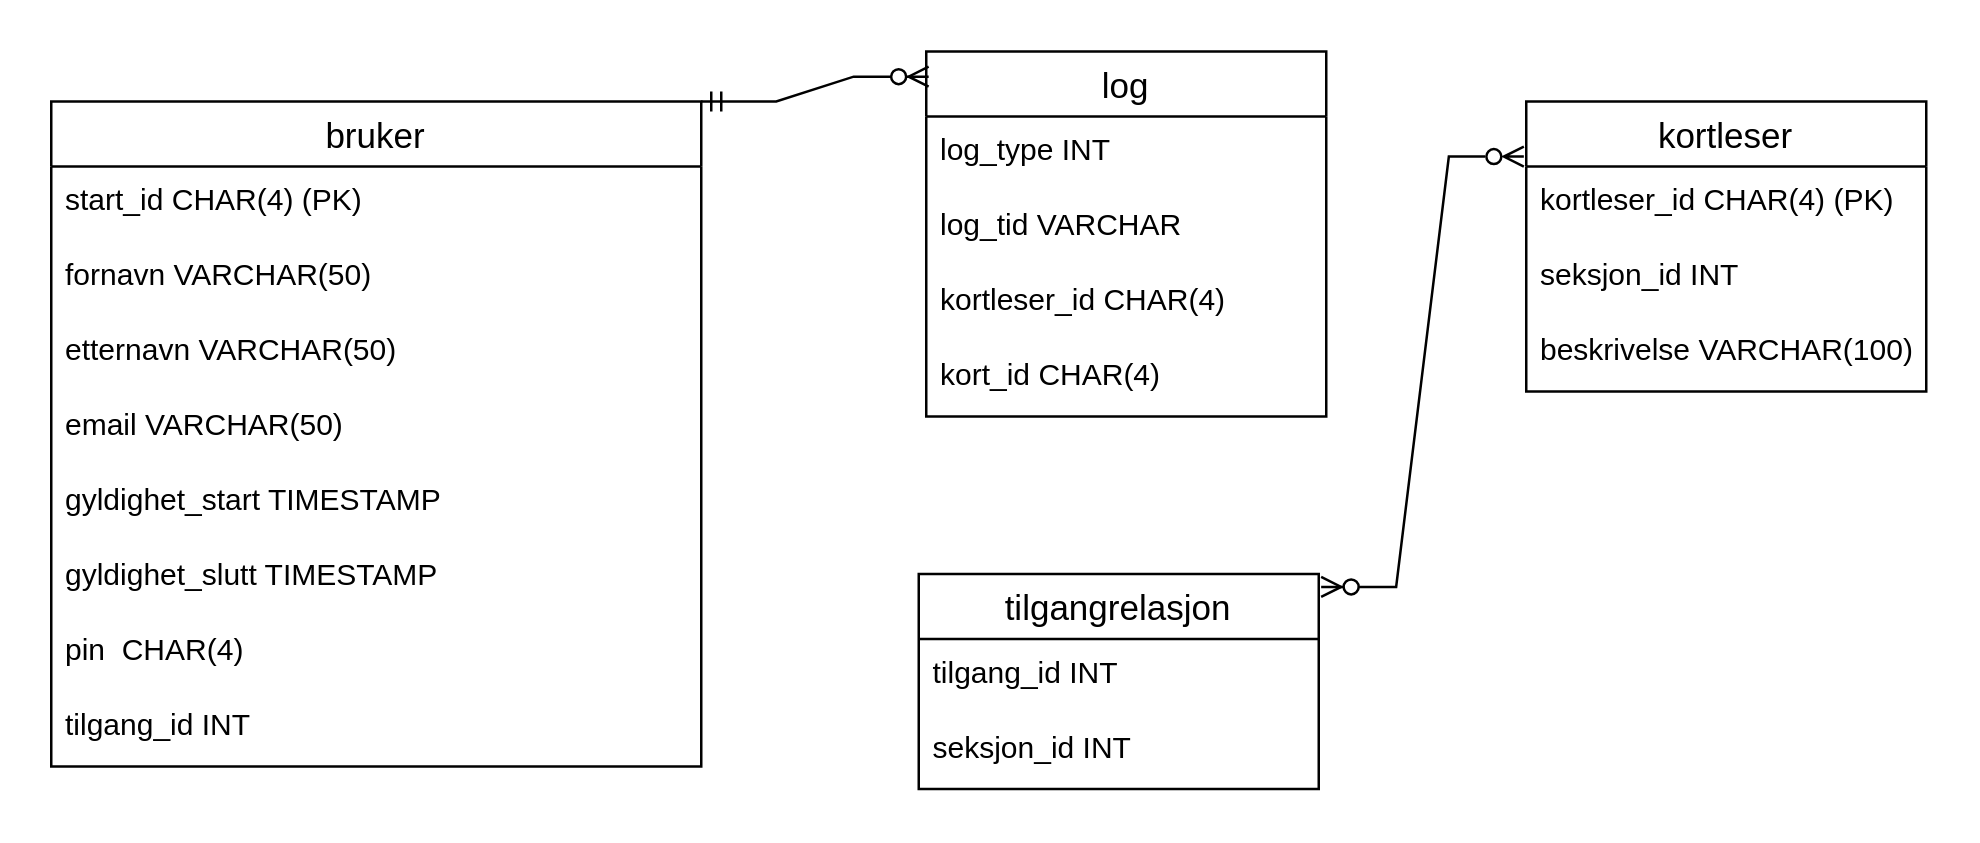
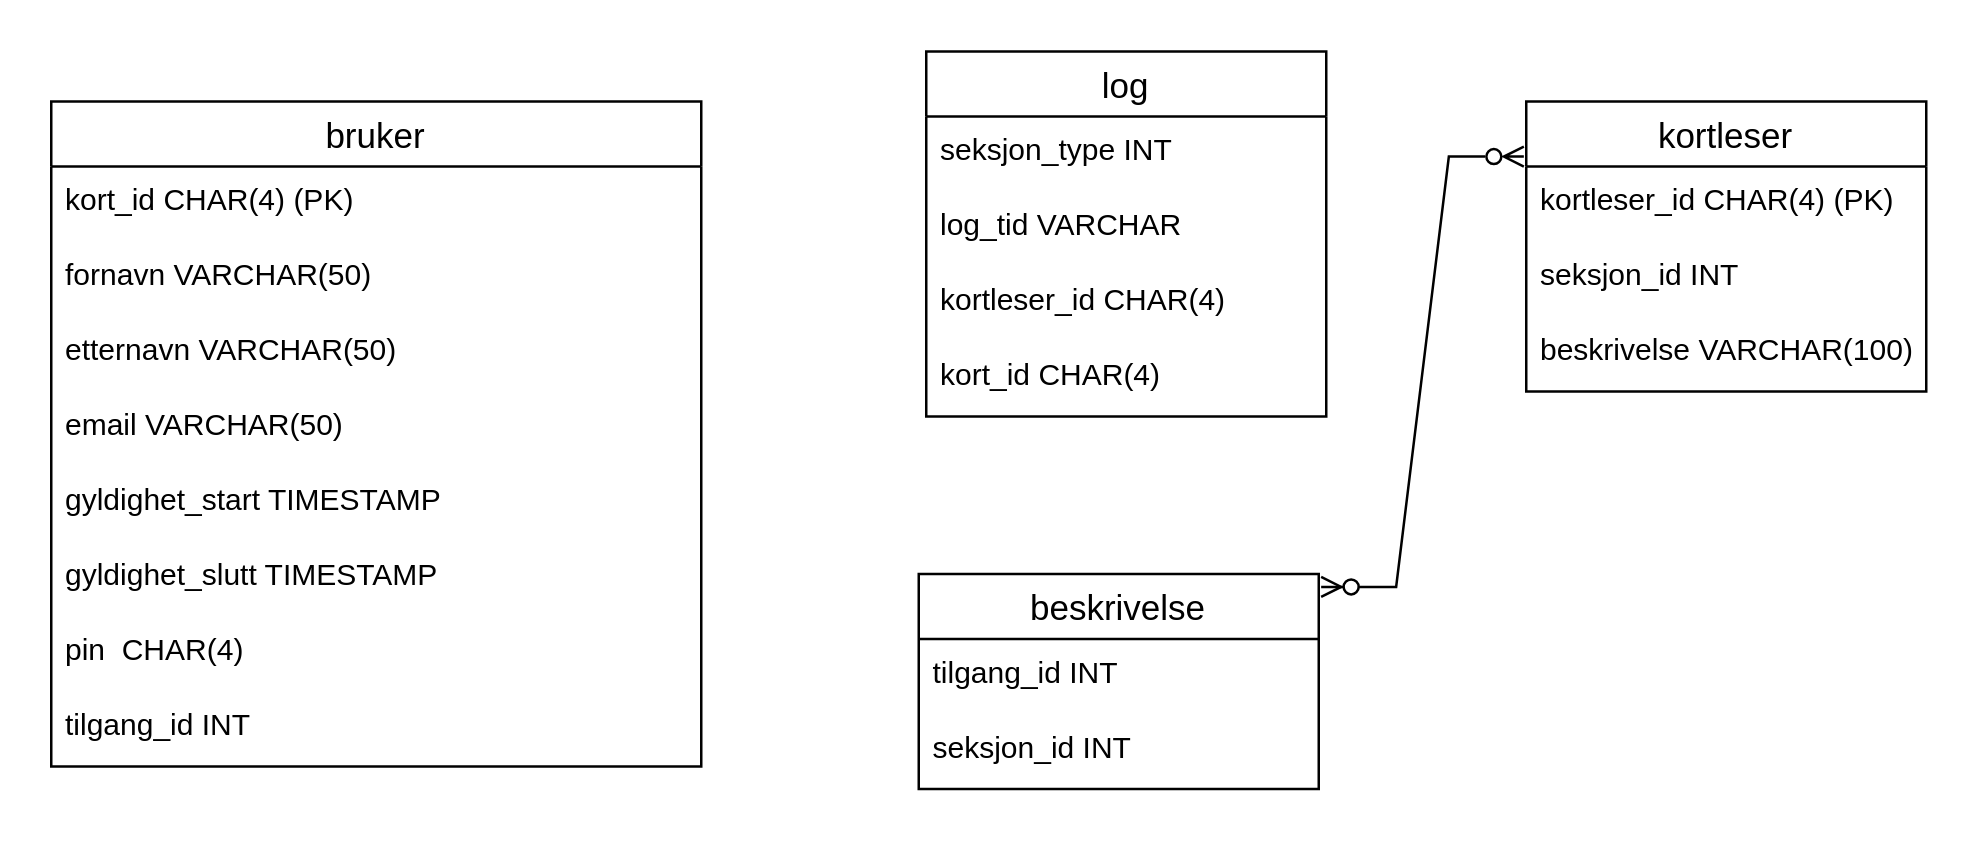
edge "log" -- "bruker": removed
node "log_type INT": label "log_type INT" -> "seksjon_type INT"
node "start_id CHAR(4) (PK)": label "start_id CHAR(4) (PK)" -> "kort_id CHAR(4) (PK)"
node "tilgangrelasjon": label "tilgangrelasjon" -> "beskrivelse"
